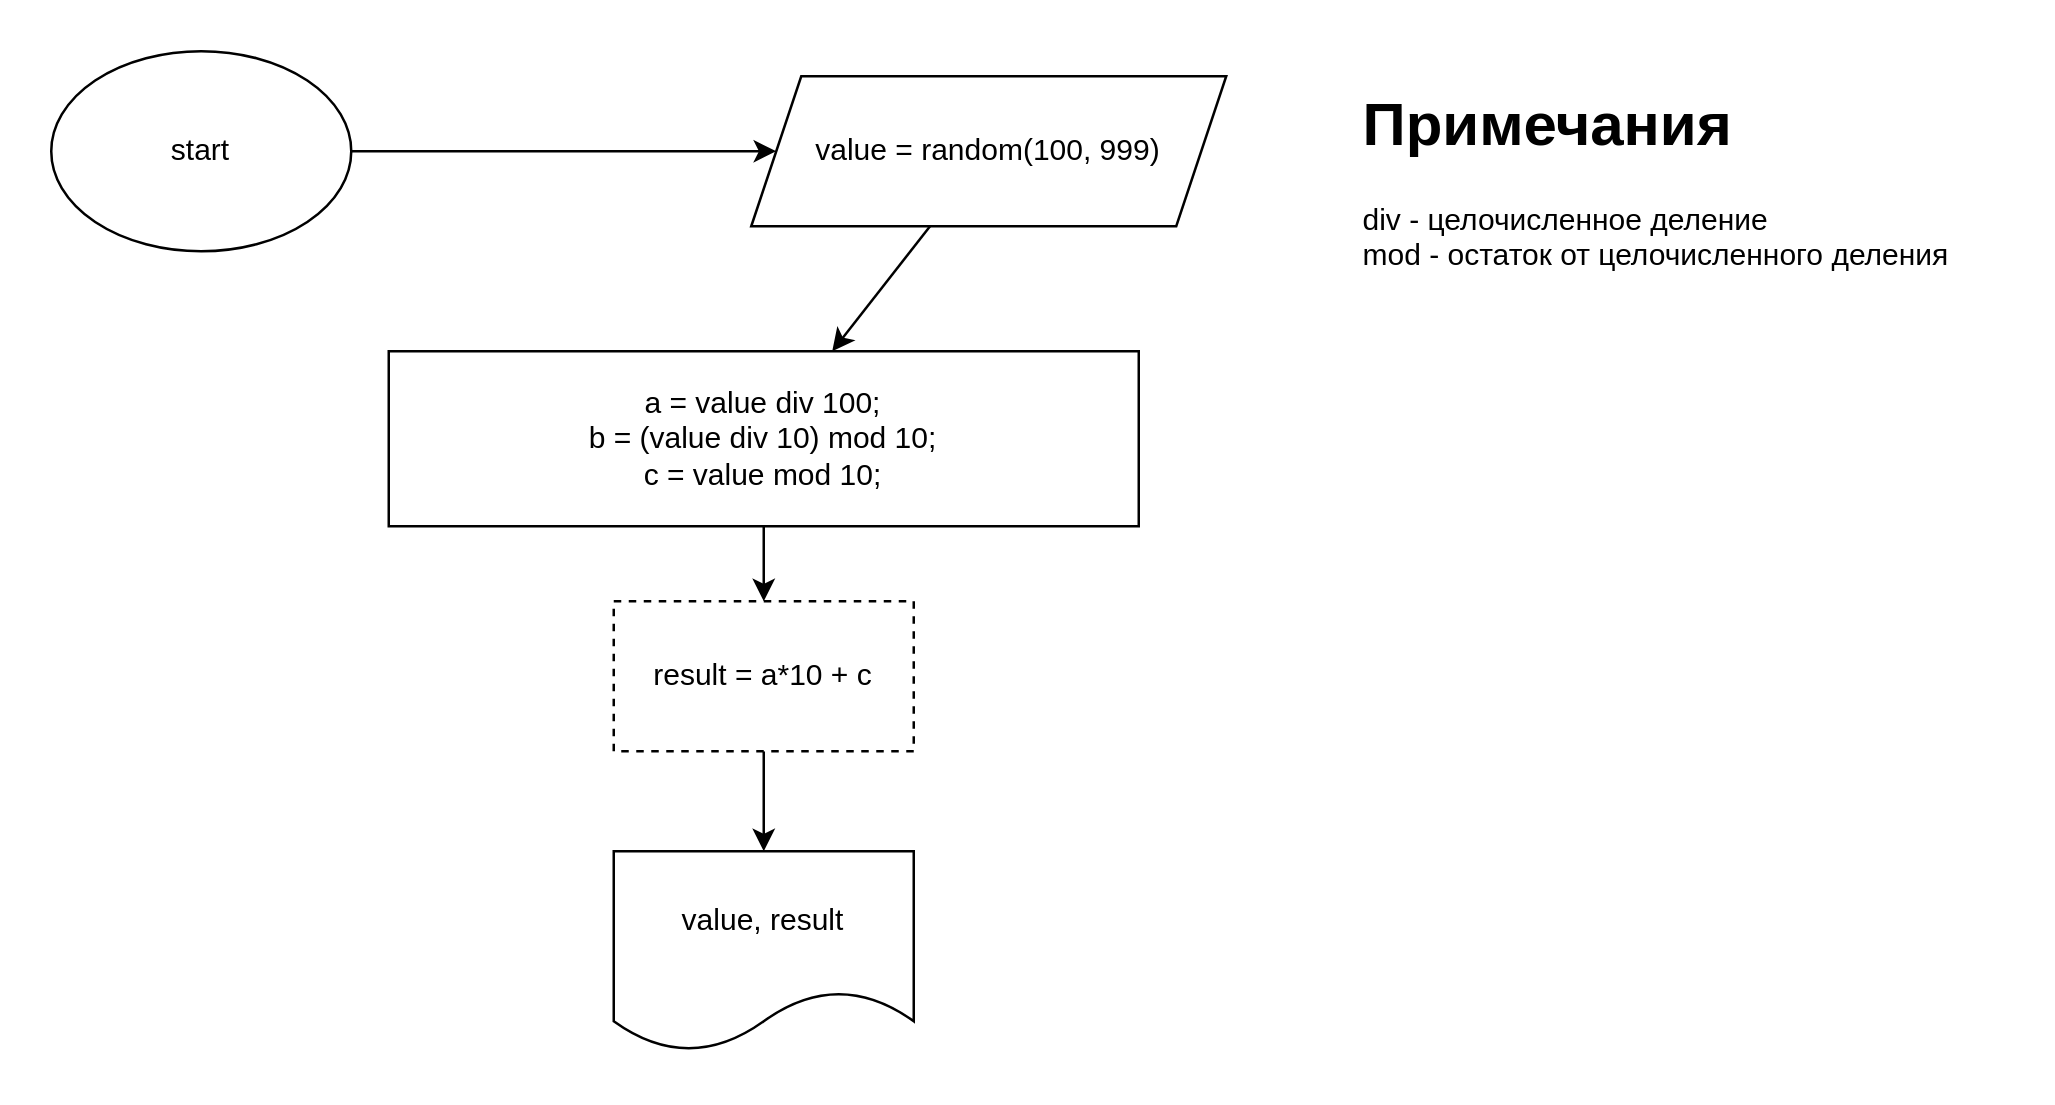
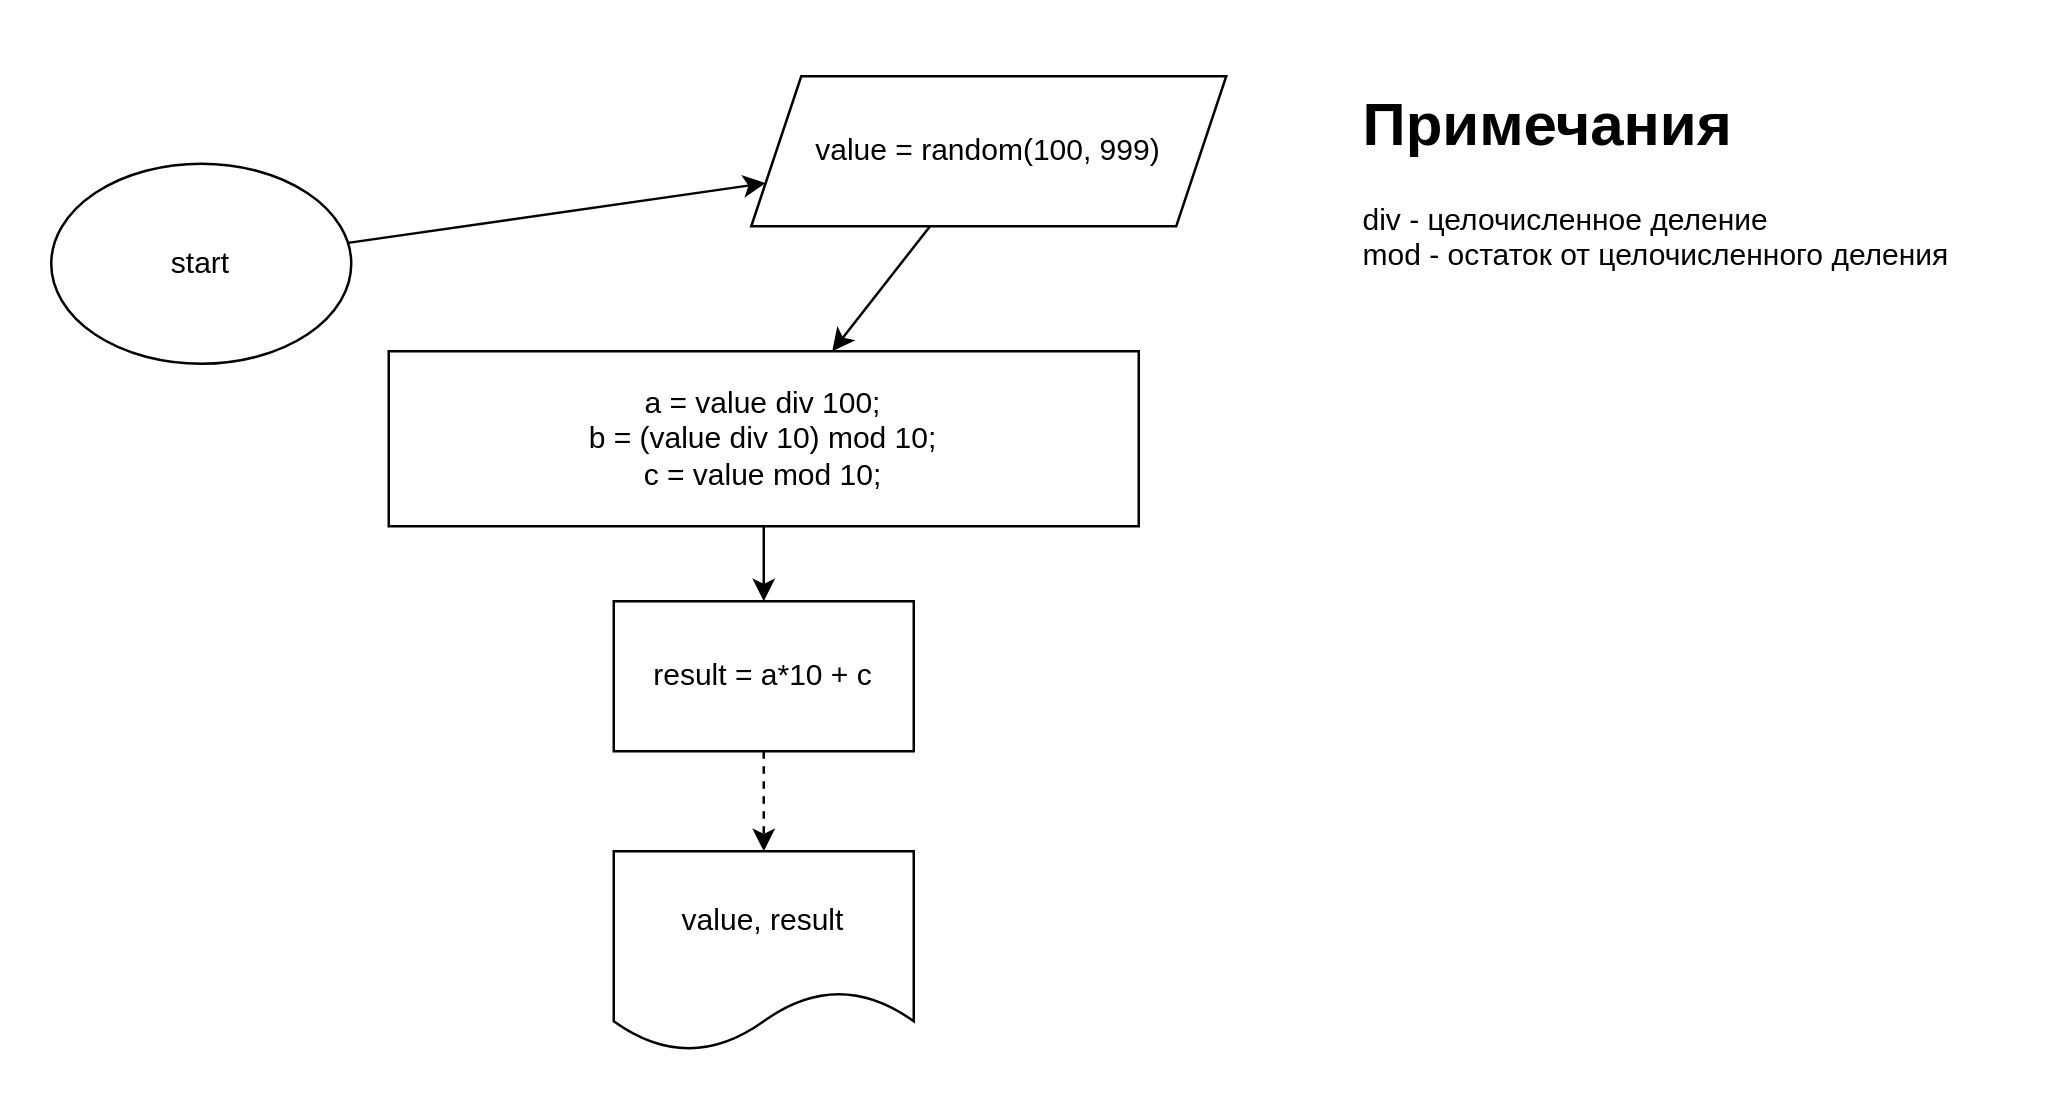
node "start": moved (201, 151) -> (201, 264)
node "result = a*10 + c": style dashed -> solid
edge "result = a*10 + c" -> "value, result": style solid -> dashed
